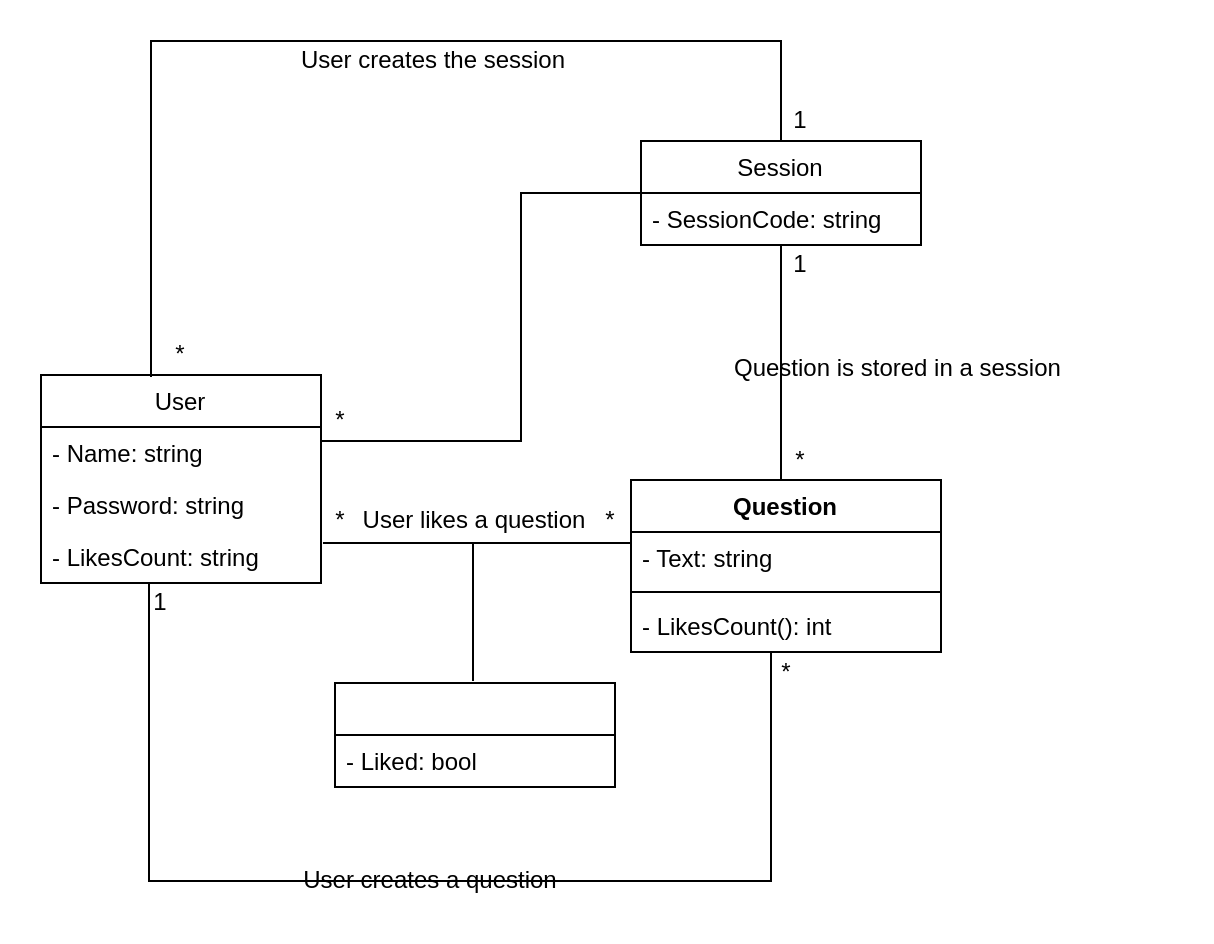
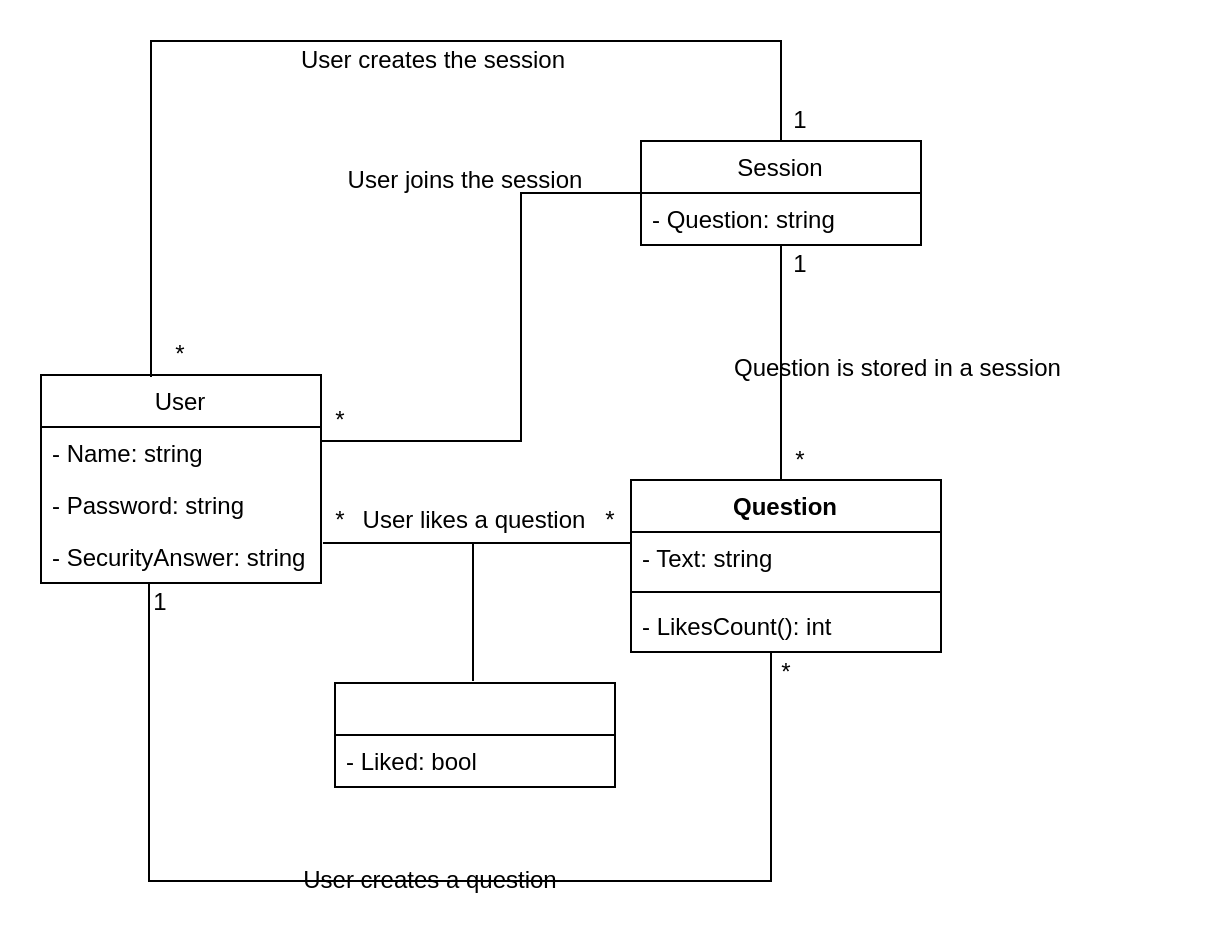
node "User joins the session": added
node "- SessionCode: string": label "- SessionCode: string" -> "- Question: string"
node "- LikesCount: string": label "- LikesCount: string" -> "- SecurityAnswer: string"
